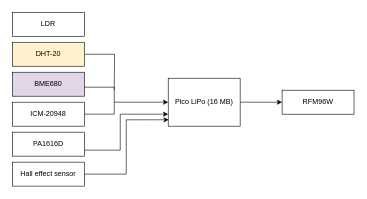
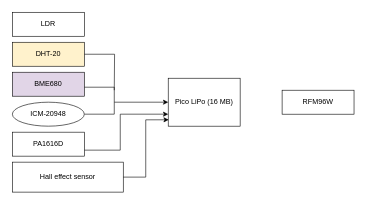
edge "Pico LiPo (16 MB)" -> "RFM96W": removed
node "ICM-20948": shape rectangle -> ellipse
node "Hall effect sensor": size 72x24 -> 111x30
